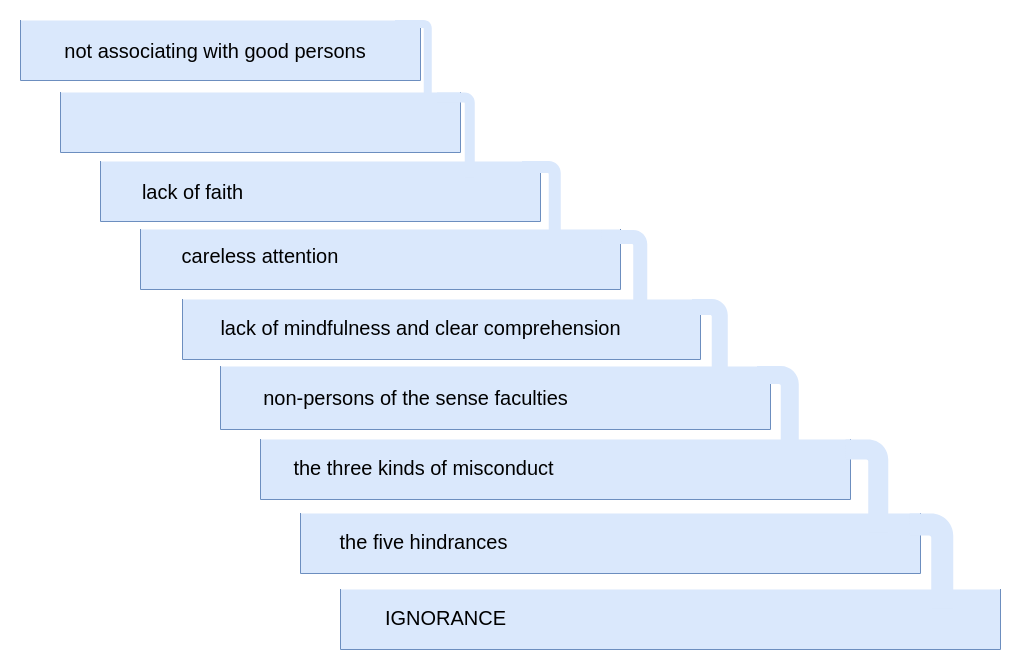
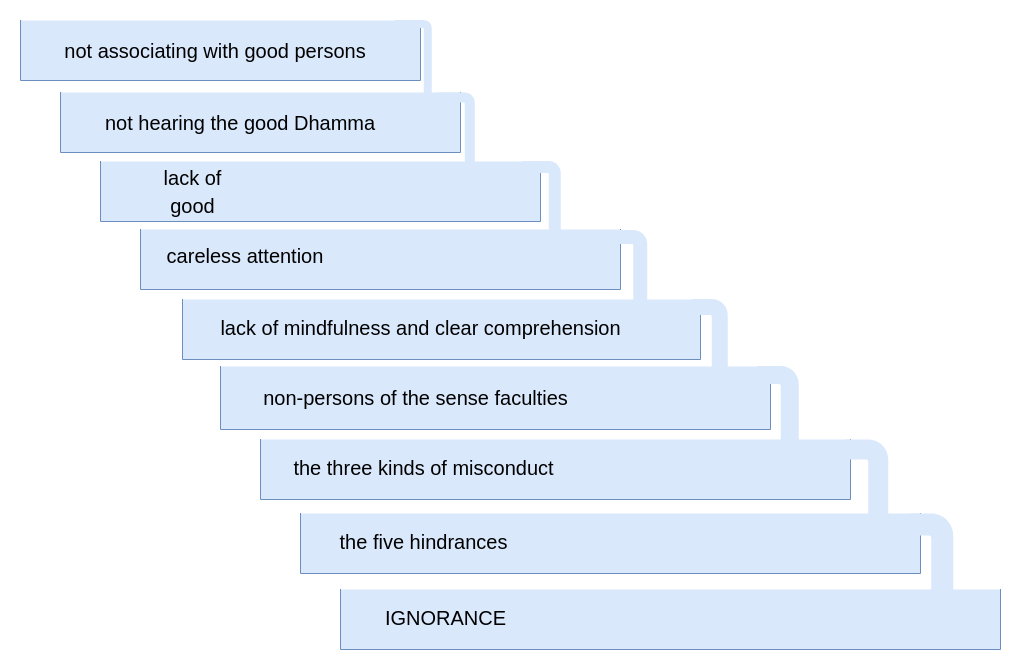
node "not hearing the good Dhamma": added
node "lack of faith": label "lack of faith" -> "lack of good"
node "careless attention": moved (261, 256) -> (246, 256)
